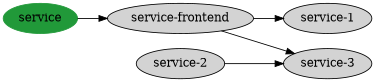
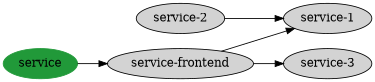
edge "service-2" -> "service-3": now "service-2" -> "service-1"
